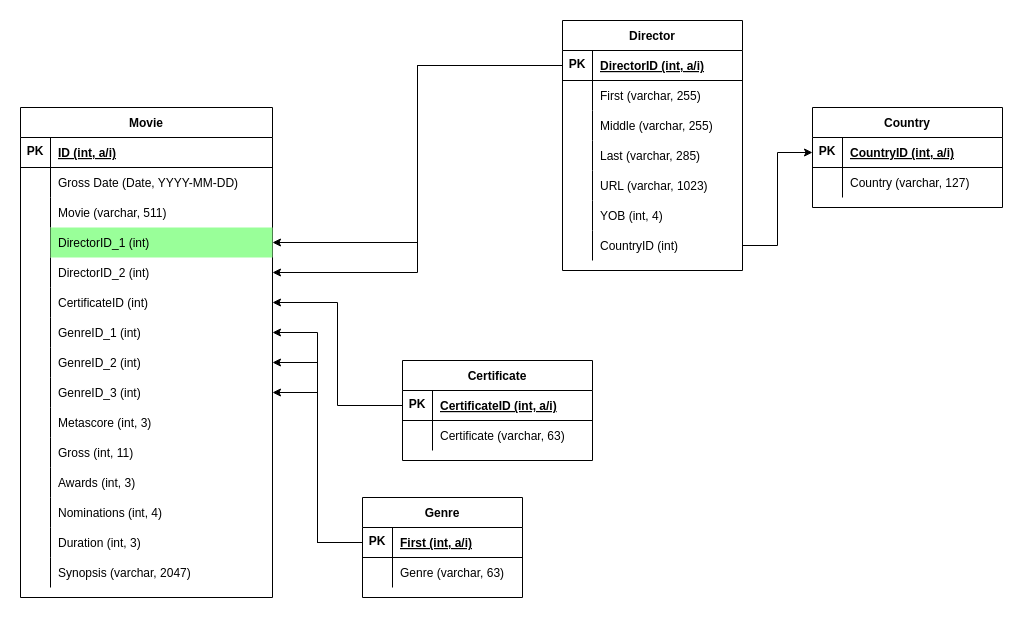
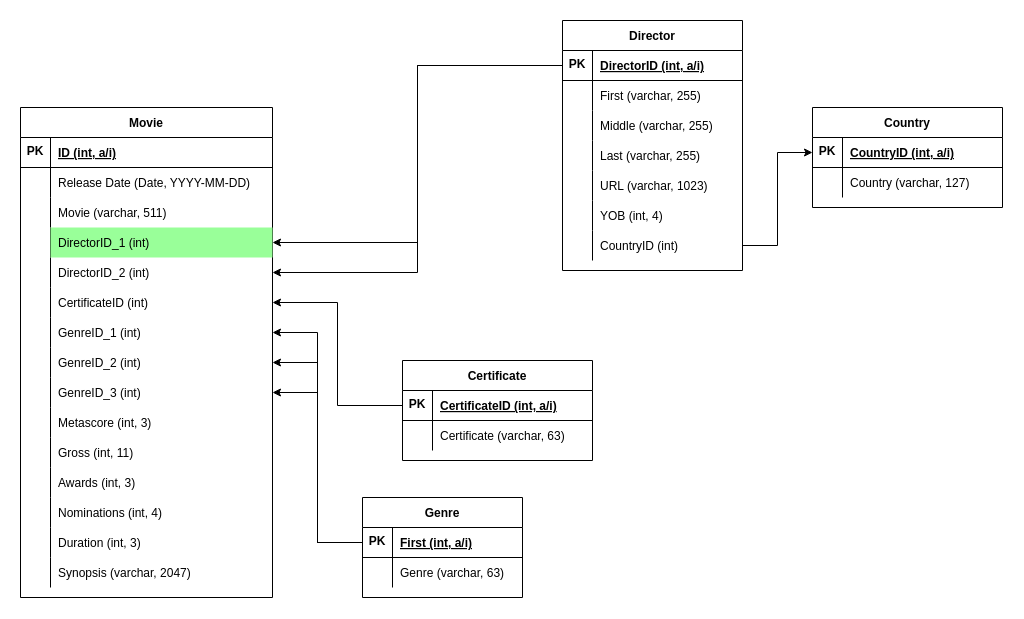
node "Last (varchar, 285)": label "Last (varchar, 285)" -> "Last (varchar, 255)"
node "Gross Date (Date, YYYY-MM-DD)": label "Gross Date (Date, YYYY-MM-DD)" -> "Release Date (Date, YYYY-MM-DD)"
